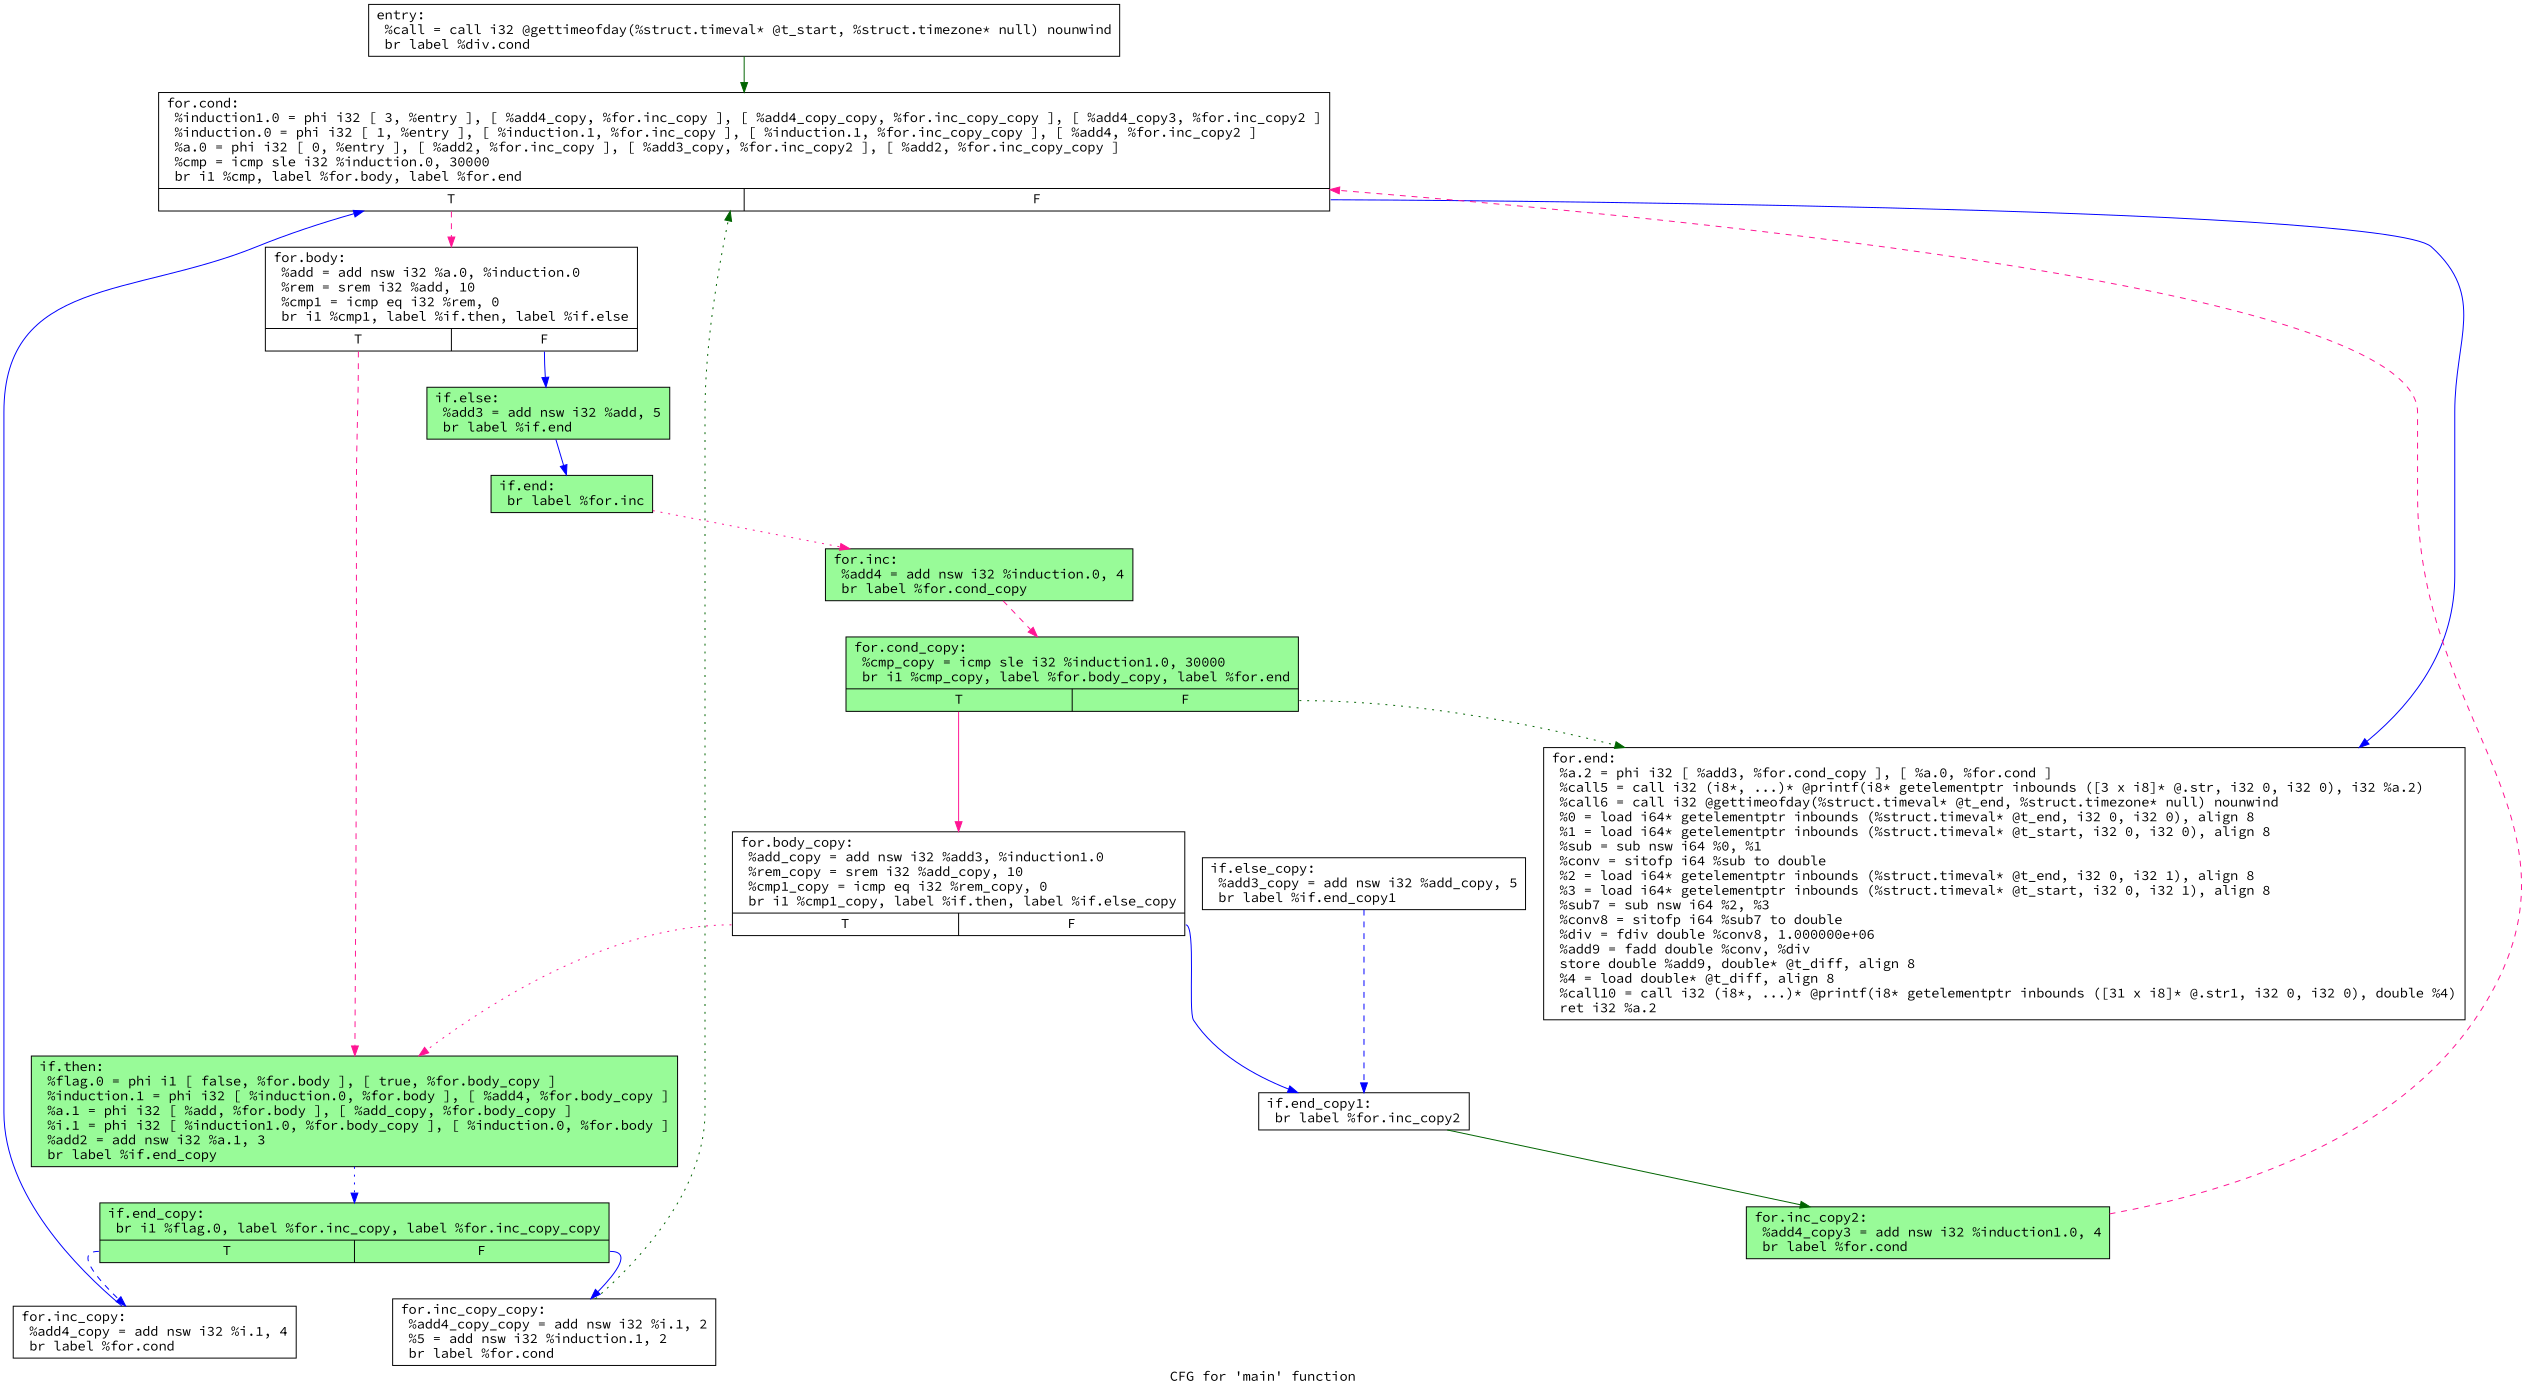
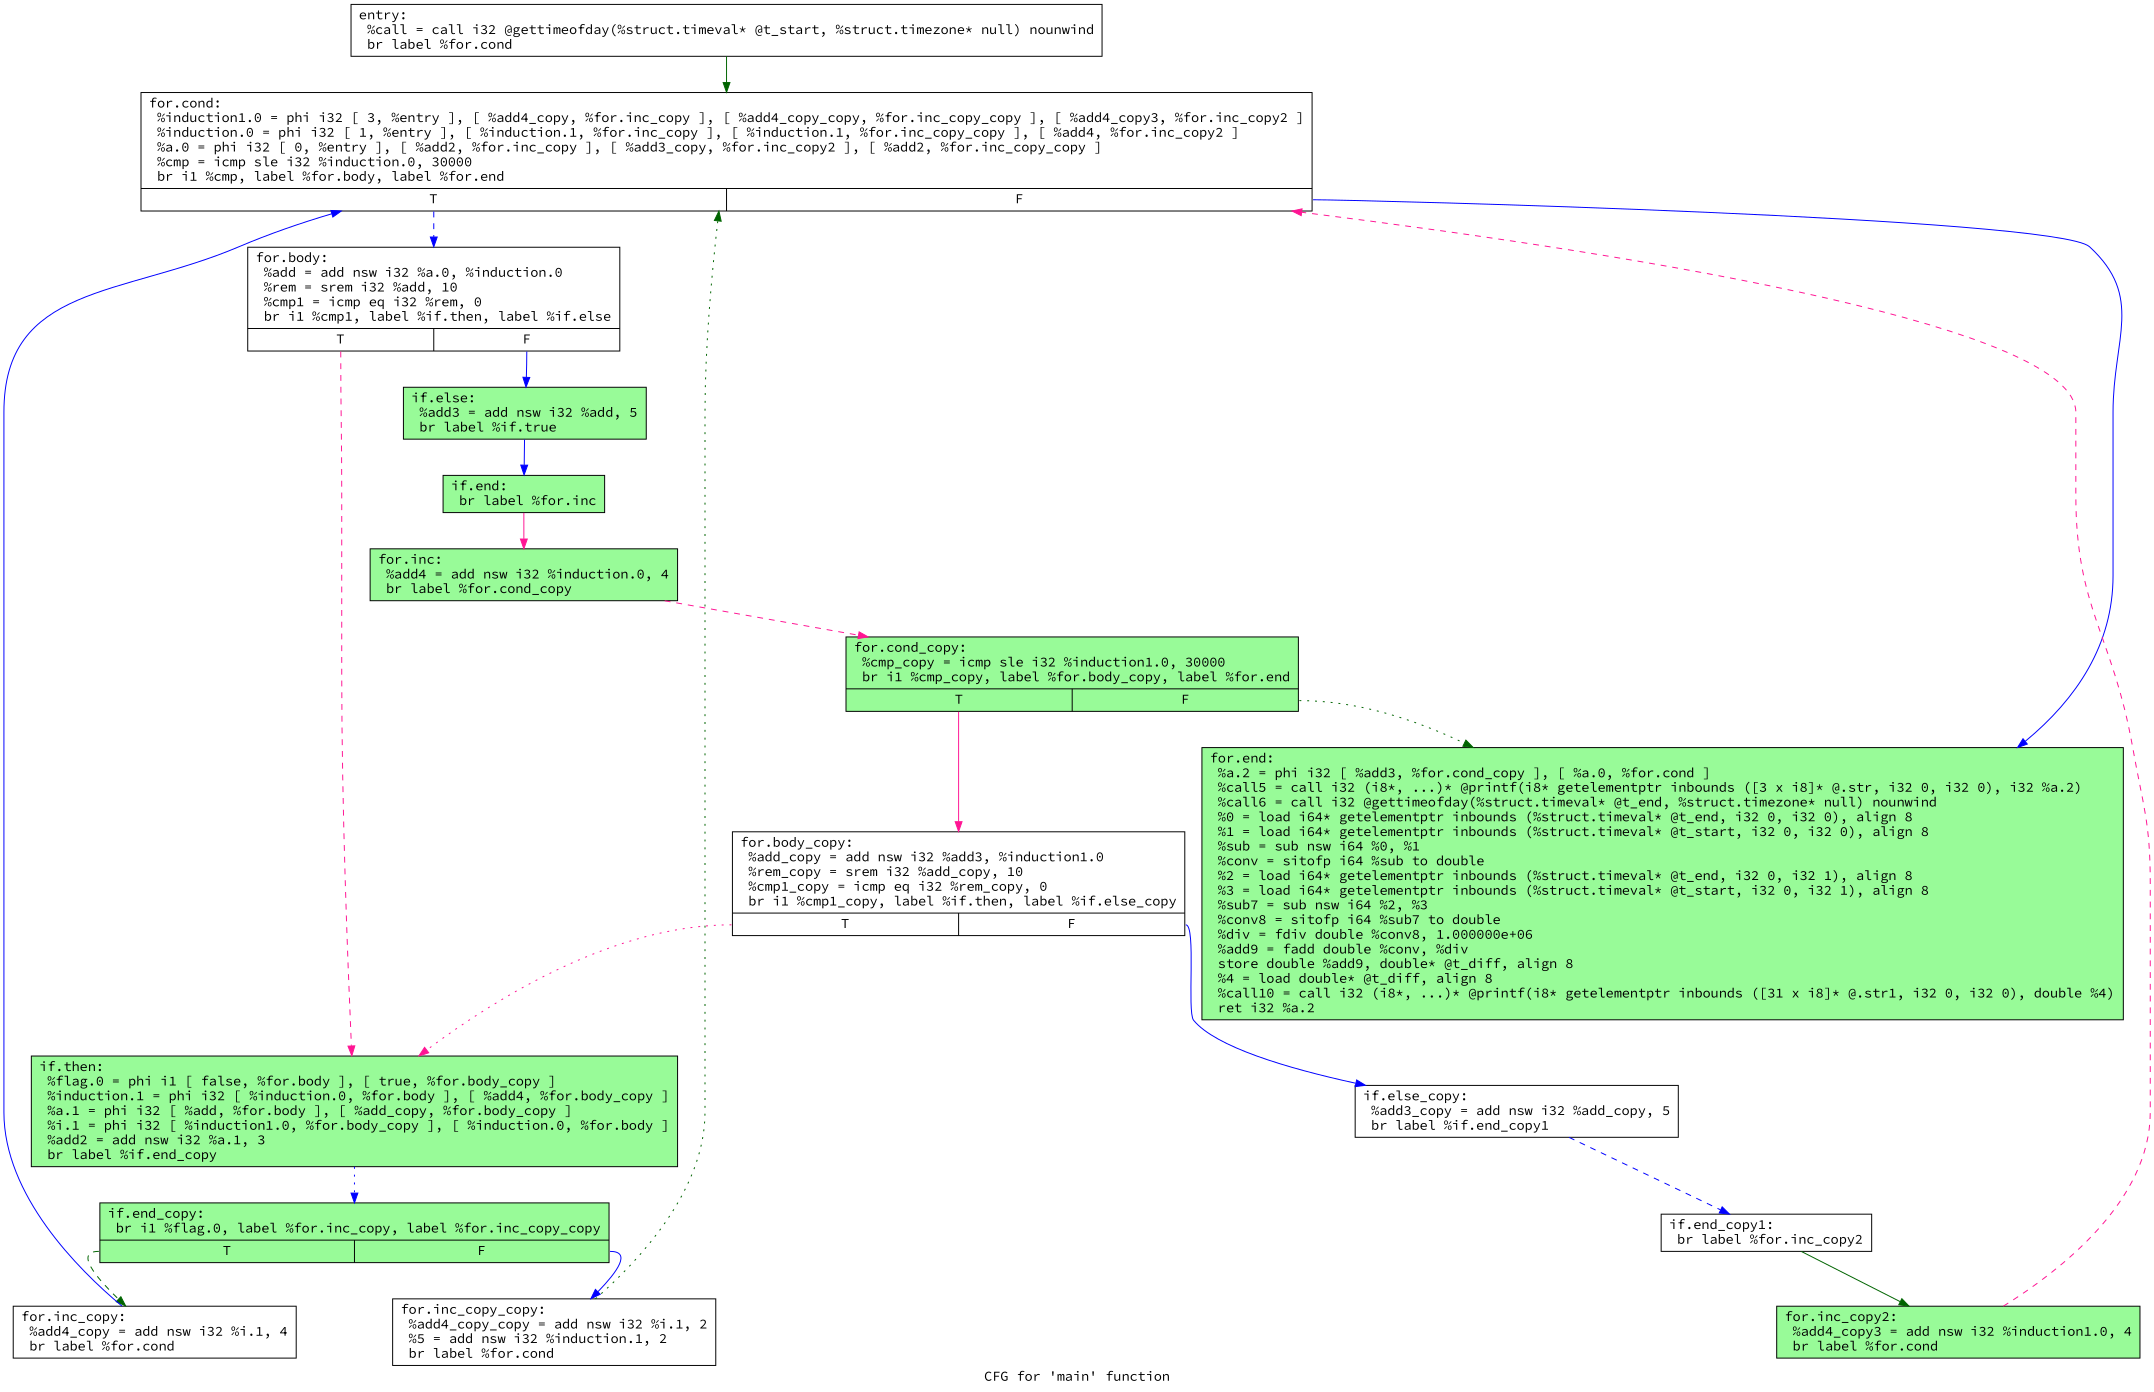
node "entry:": text "br label %div.cond" -> "br label %for.cond"
edge "for.cond:" -> "for.body:": color deeppink -> blue
node "if.else:": text "br label %if.end" -> "br label %if.true"
edge "if.end:" -> "for.inc:": style dotted -> solid
node "for.end:": fillcolor white -> palegreen
edge "for.body_copy:" -> "if.end_copy1:": now "for.body_copy:" -> "if.else_copy:"
edge "if.end_copy:" -> "for.inc_copy:": color blue -> darkgreen
